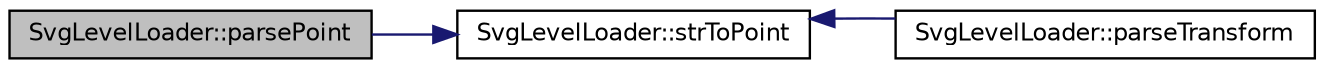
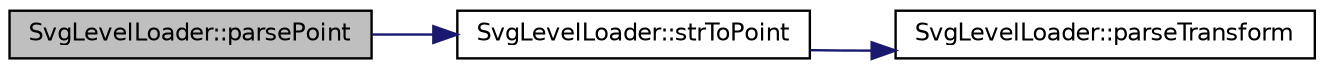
edge "SvgLevelLoader::parseTransform" -> "SvgLevelLoader::strToPoint": reversed
